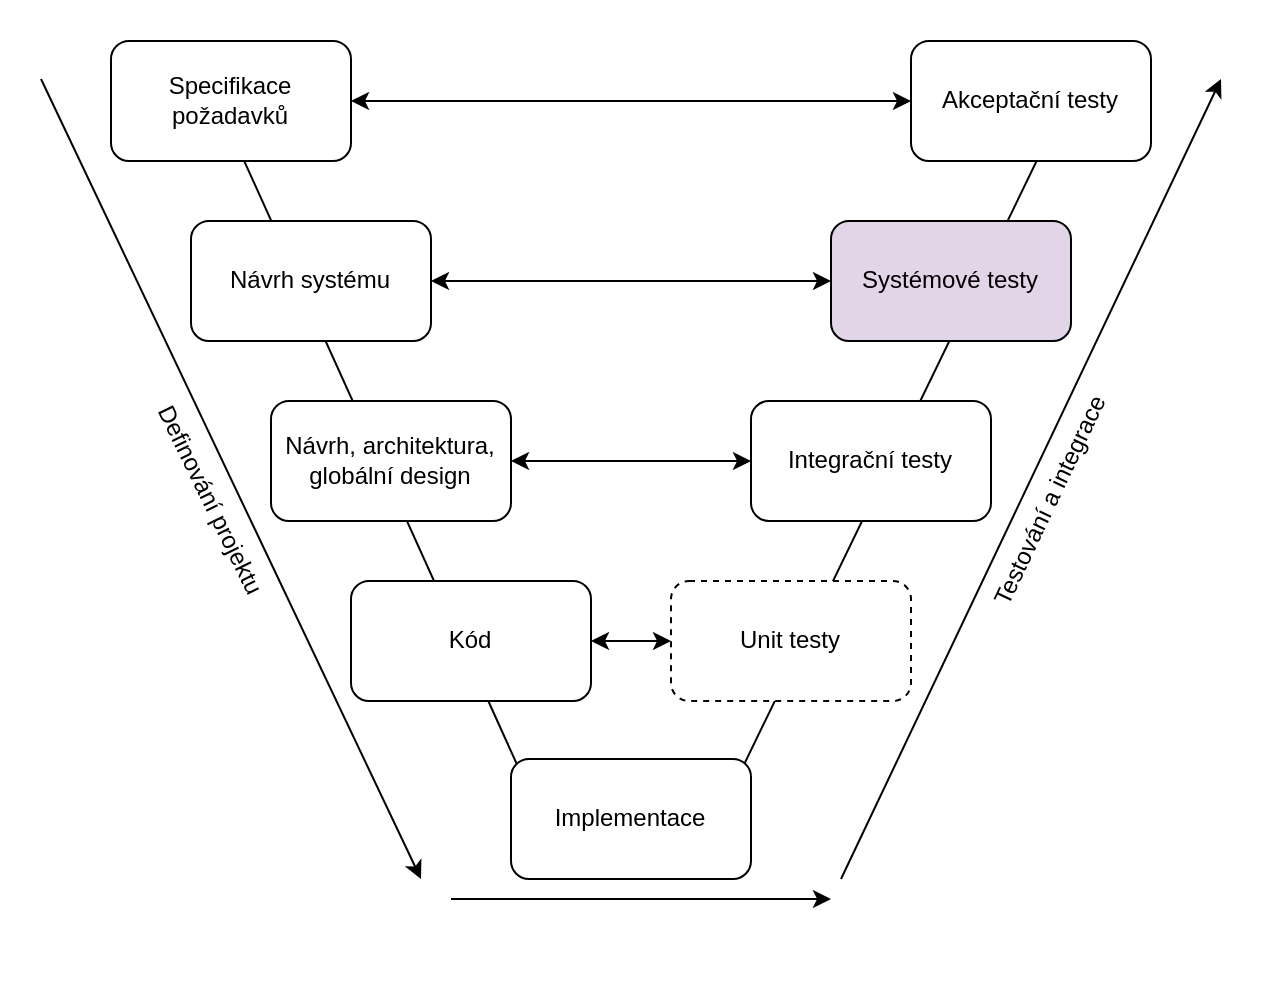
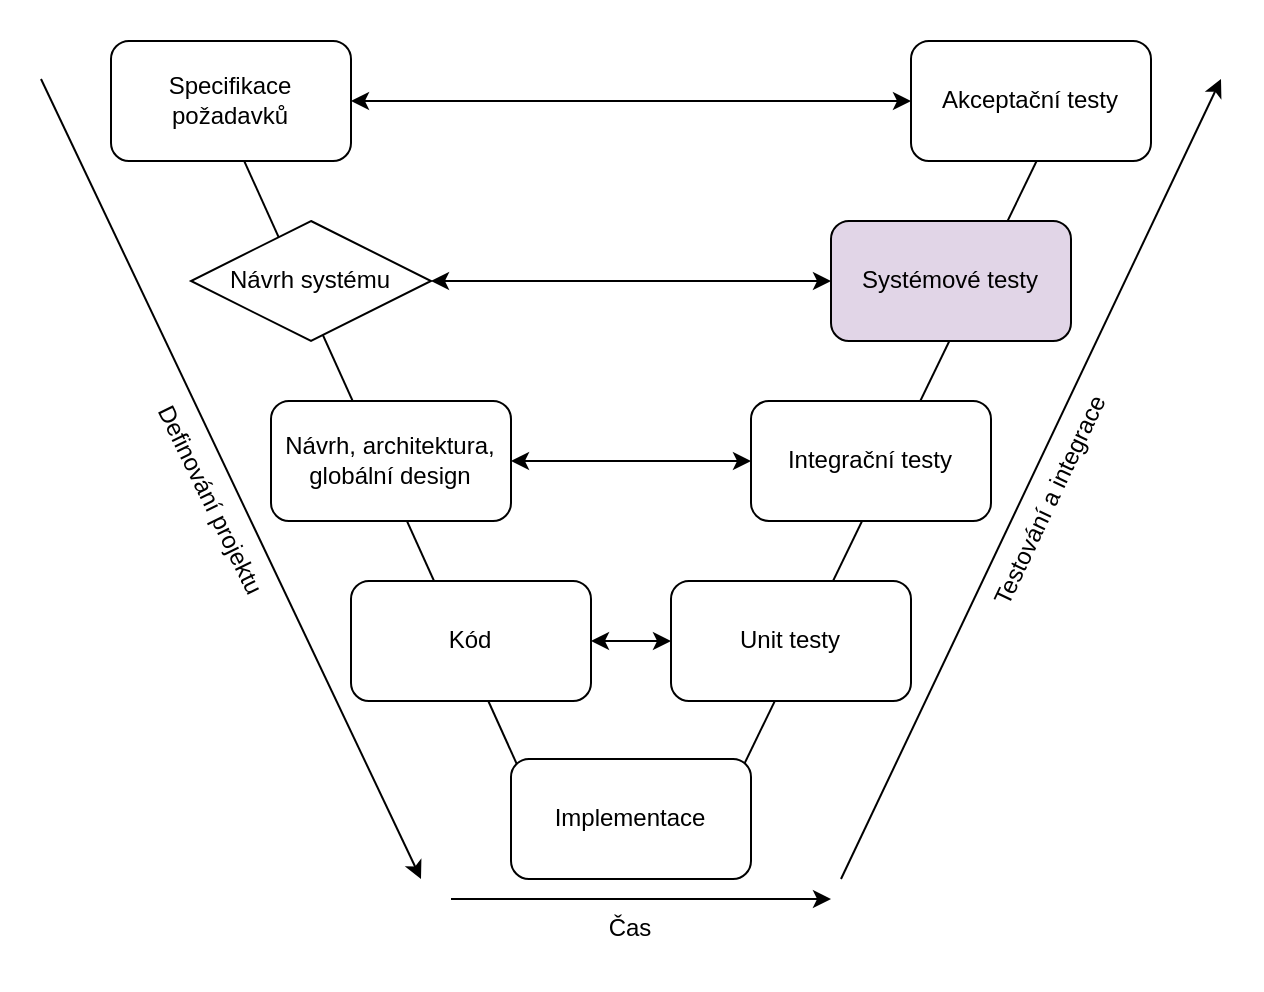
node "Návrh systému": shape rounded rectangle -> diamond
node "Unit testy": style dashed -> solid
node "Čas": added
